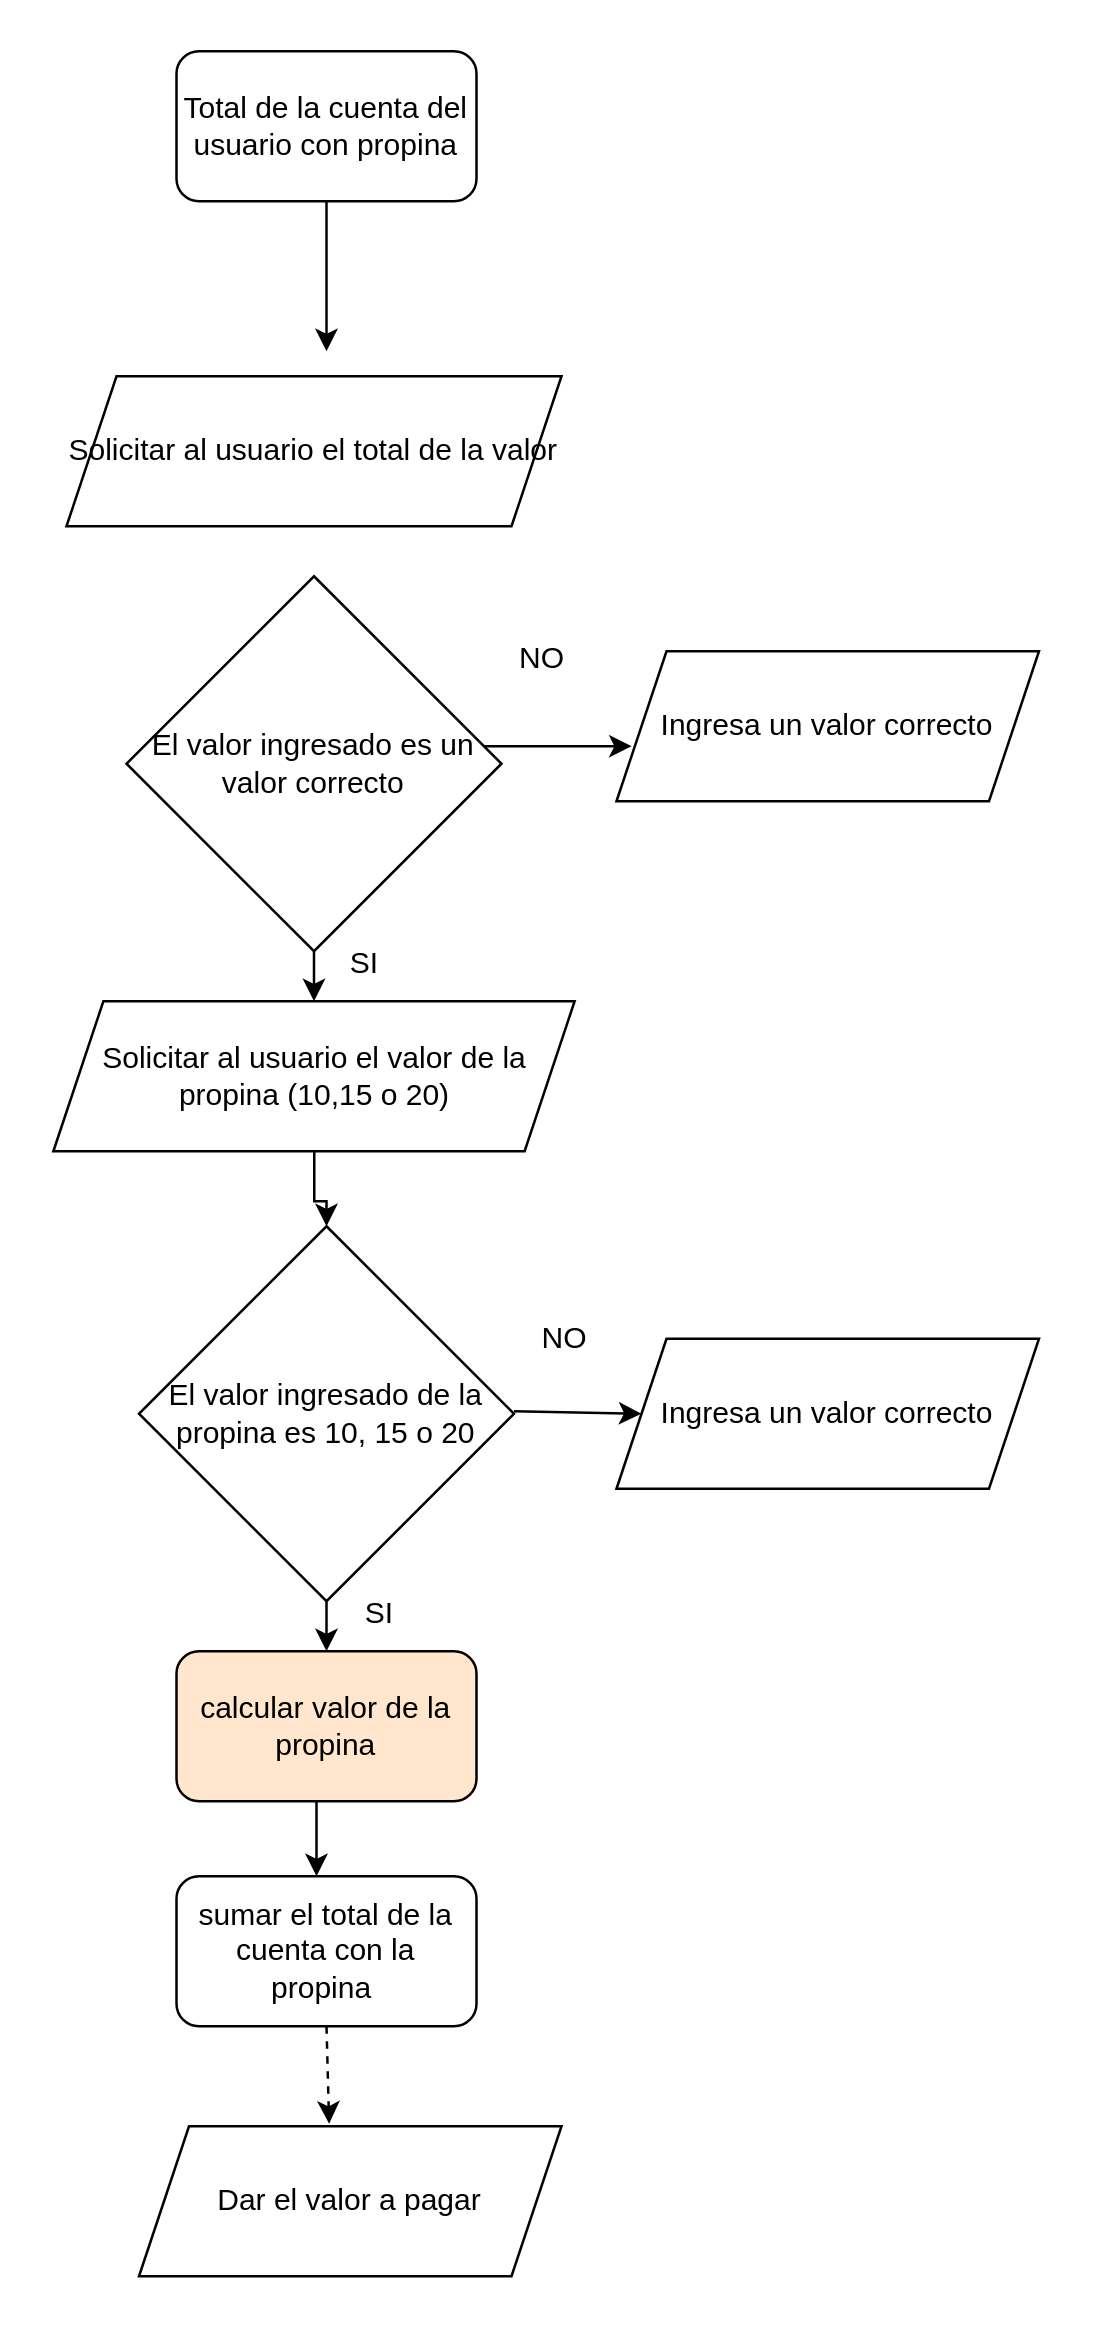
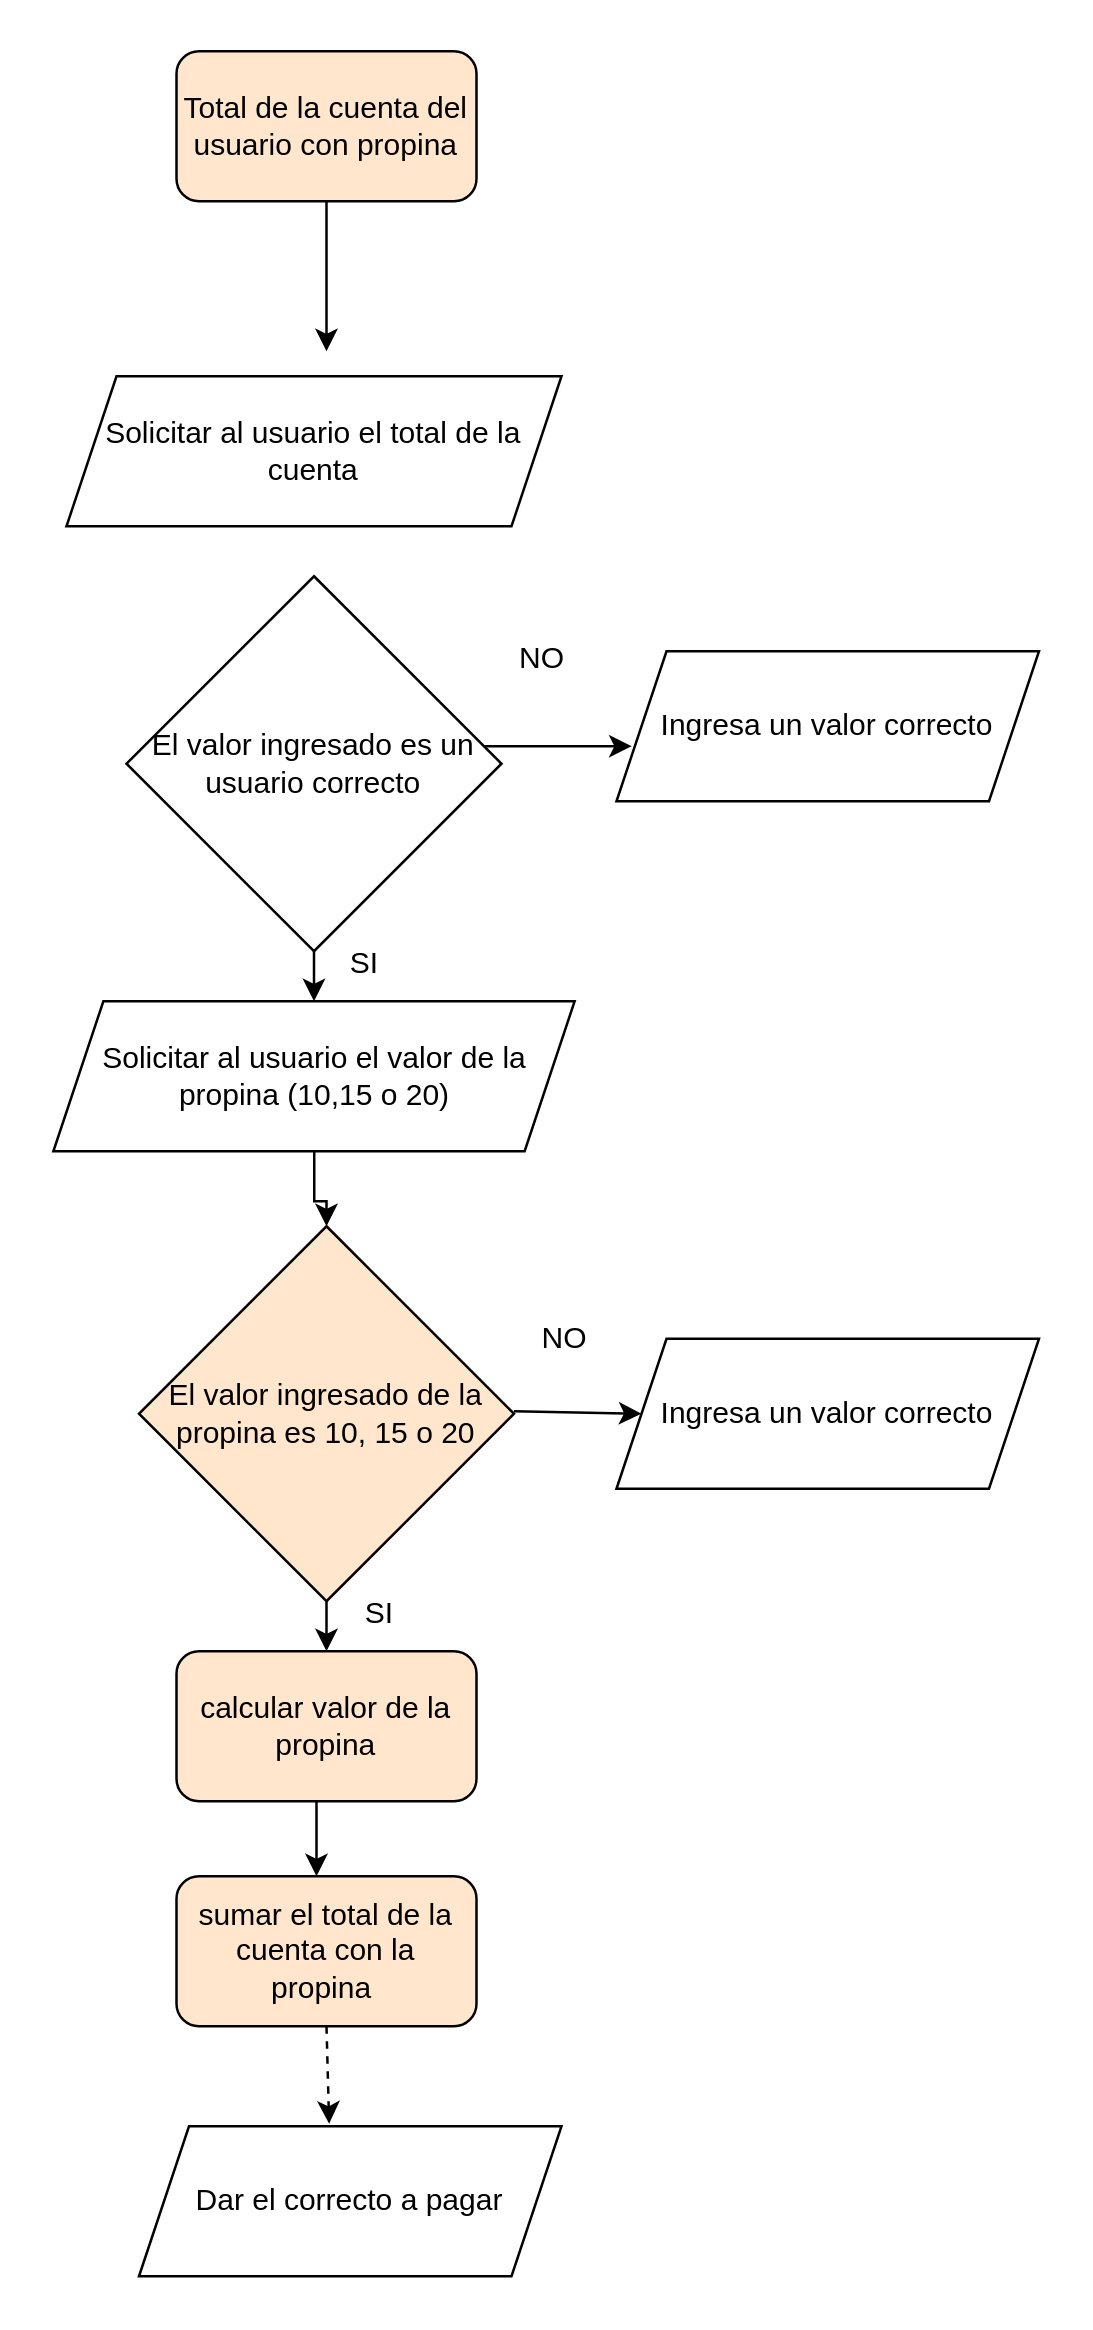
node "Total de la cuenta del usuario con propina": fillcolor #ffffff -> #ffe6cc
node "Solicitar al usuario el total de la valor": label "Solicitar al usuario el total de la valor" -> "Solicitar al usuario el total de la cuenta"
node "El valor ingresado es un valor correcto": label "El valor ingresado es un valor correcto" -> "El valor ingresado es un usuario correcto"
node "El valor ingresado de la propina es 10, 15 o 20": fillcolor #ffffff -> #ffe6cc
node "sumar el total de la cuenta con la propina": fillcolor #ffffff -> #ffe6cc
node "Dar el valor a pagar": label "Dar el valor a pagar" -> "Dar el correcto a pagar"
